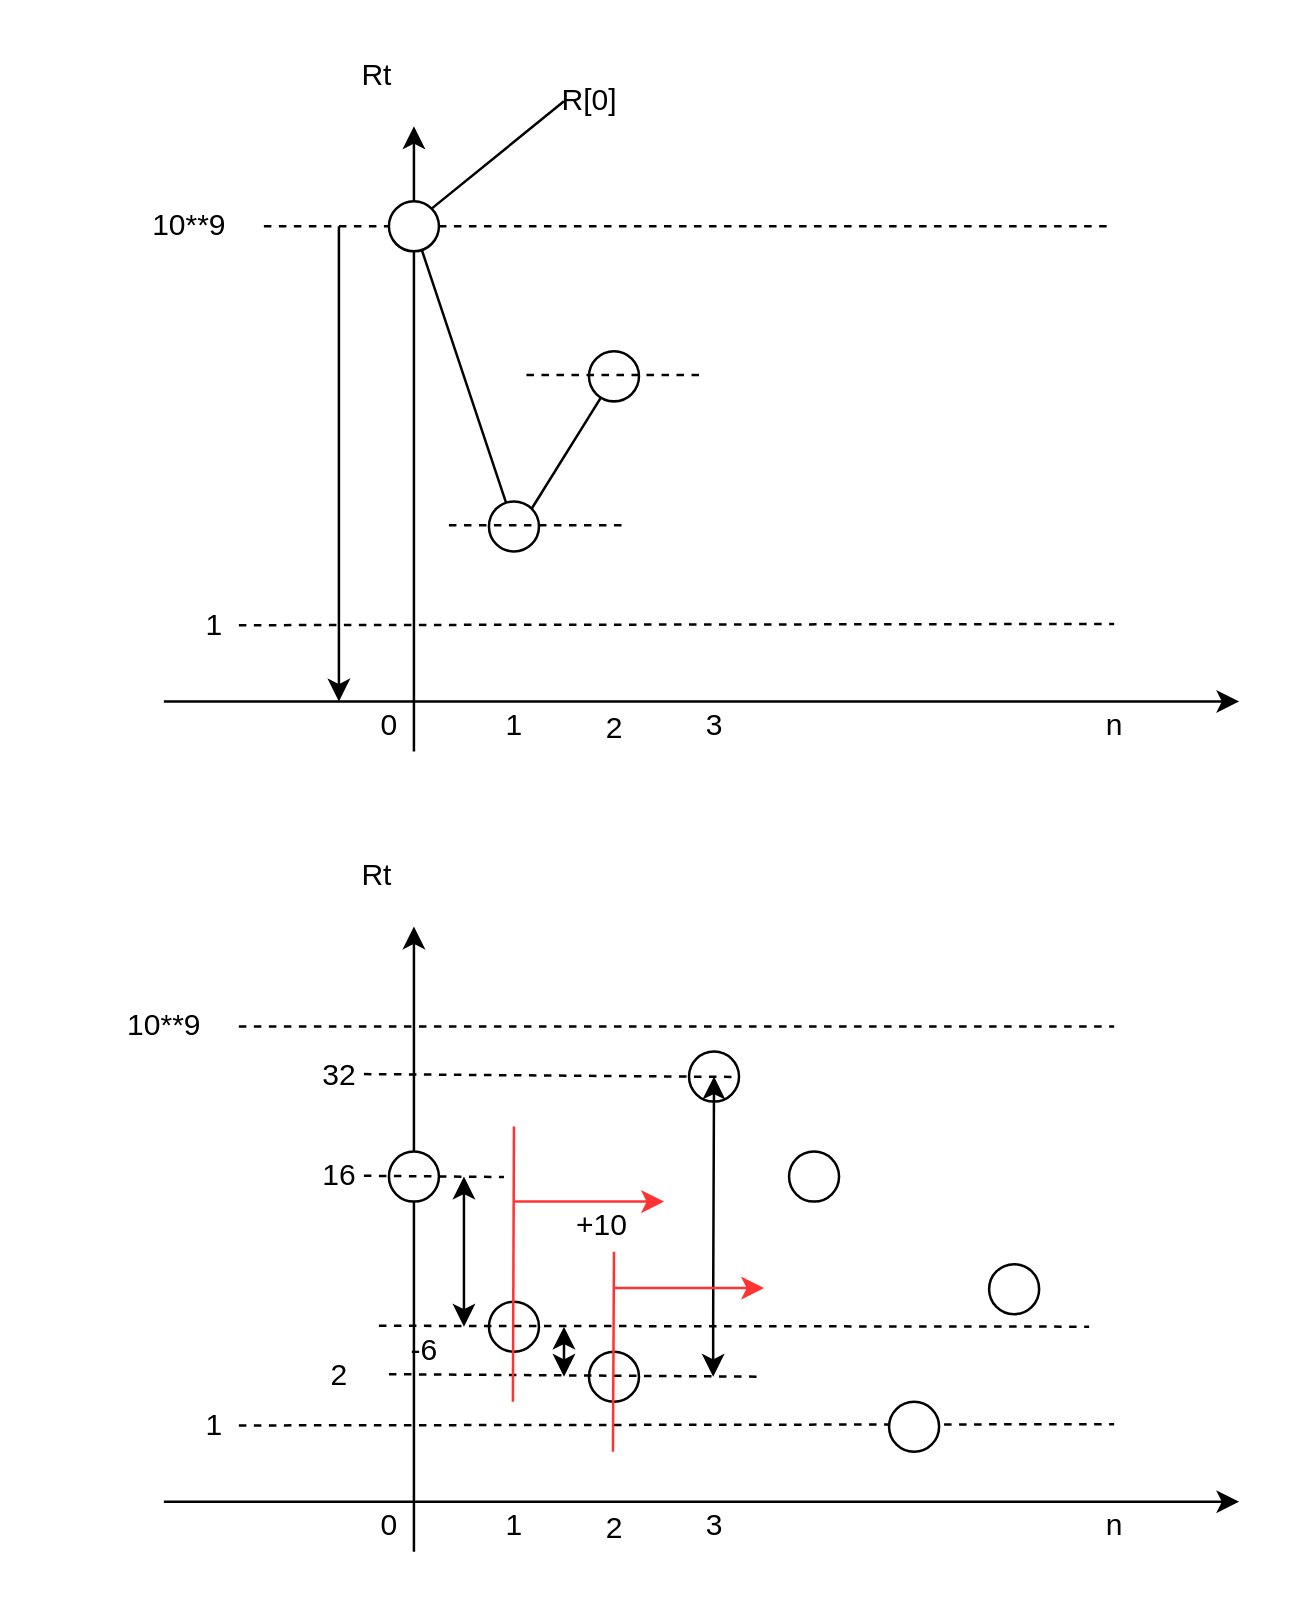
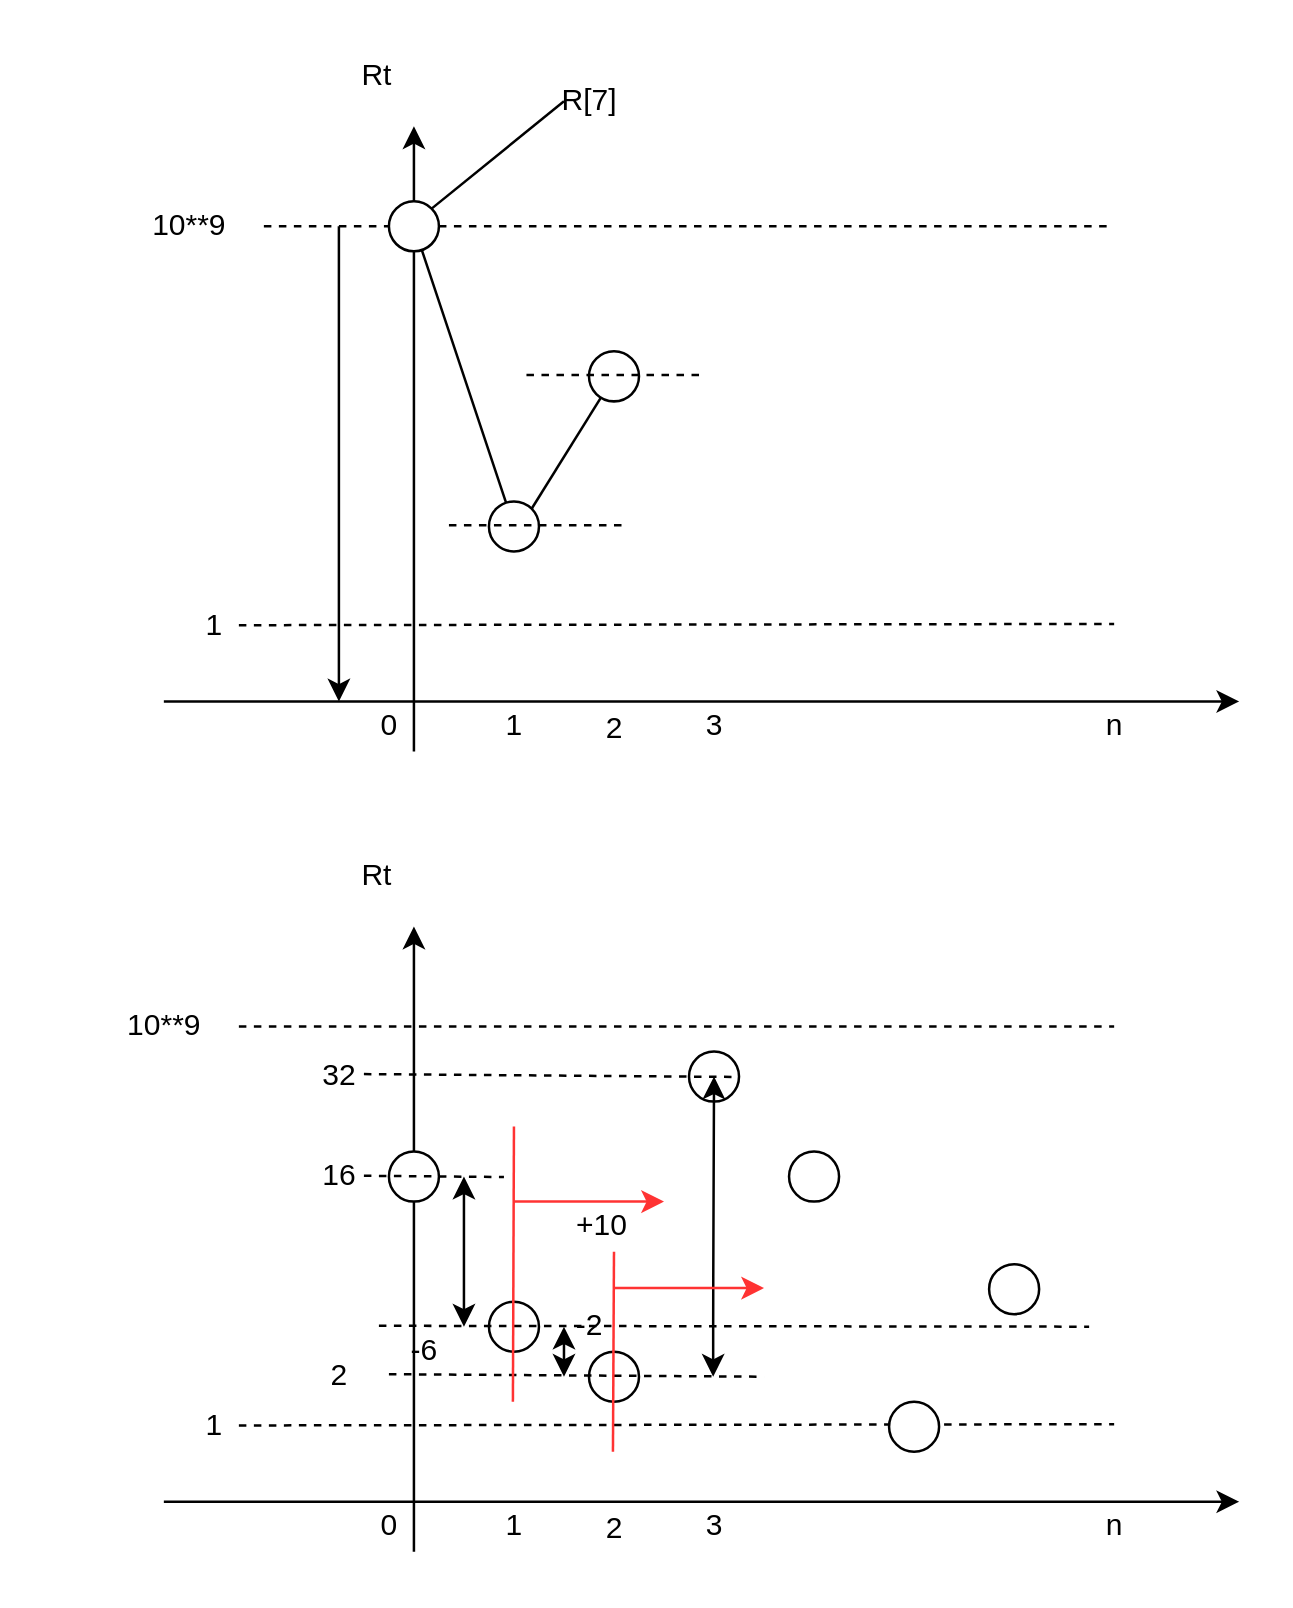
node "R[0]": label "R[0]" -> "R[7]"
node "-2": added
